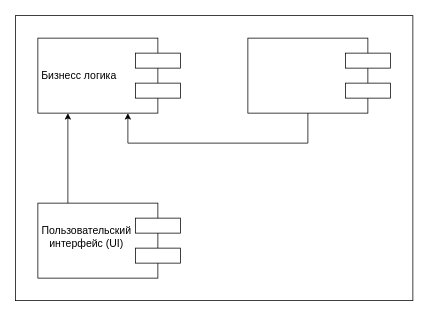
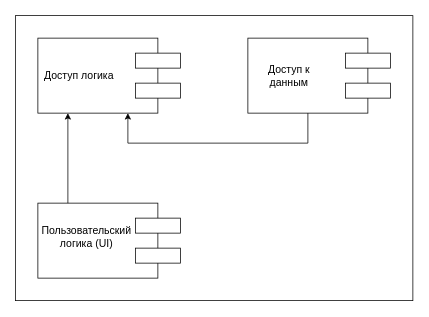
node "Бизнесс логика": label "Бизнесс логика" -> "Доступ логика"
node "Доступ к данным": added
node "Пользовательский интерфейс (UI)": label "Пользовательский интерфейс (UI)" -> "Пользовательский логика (UI)"
